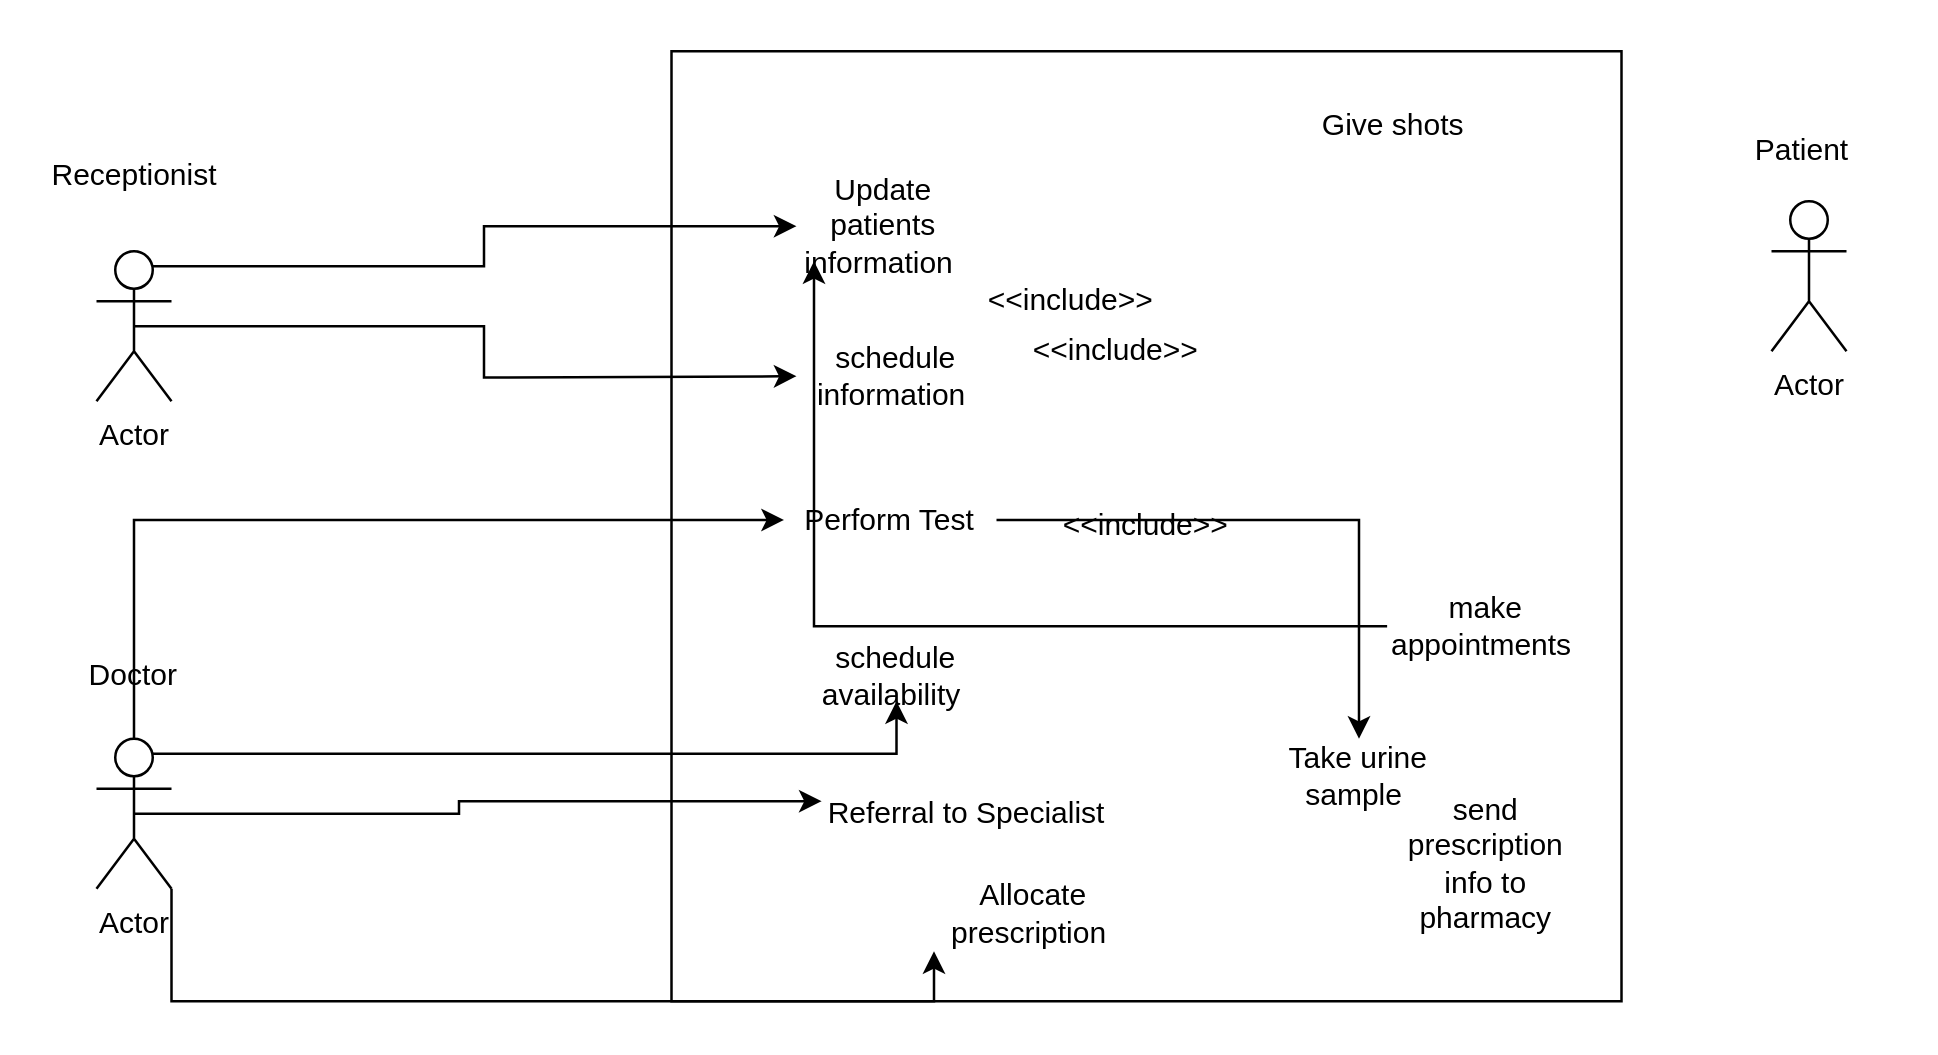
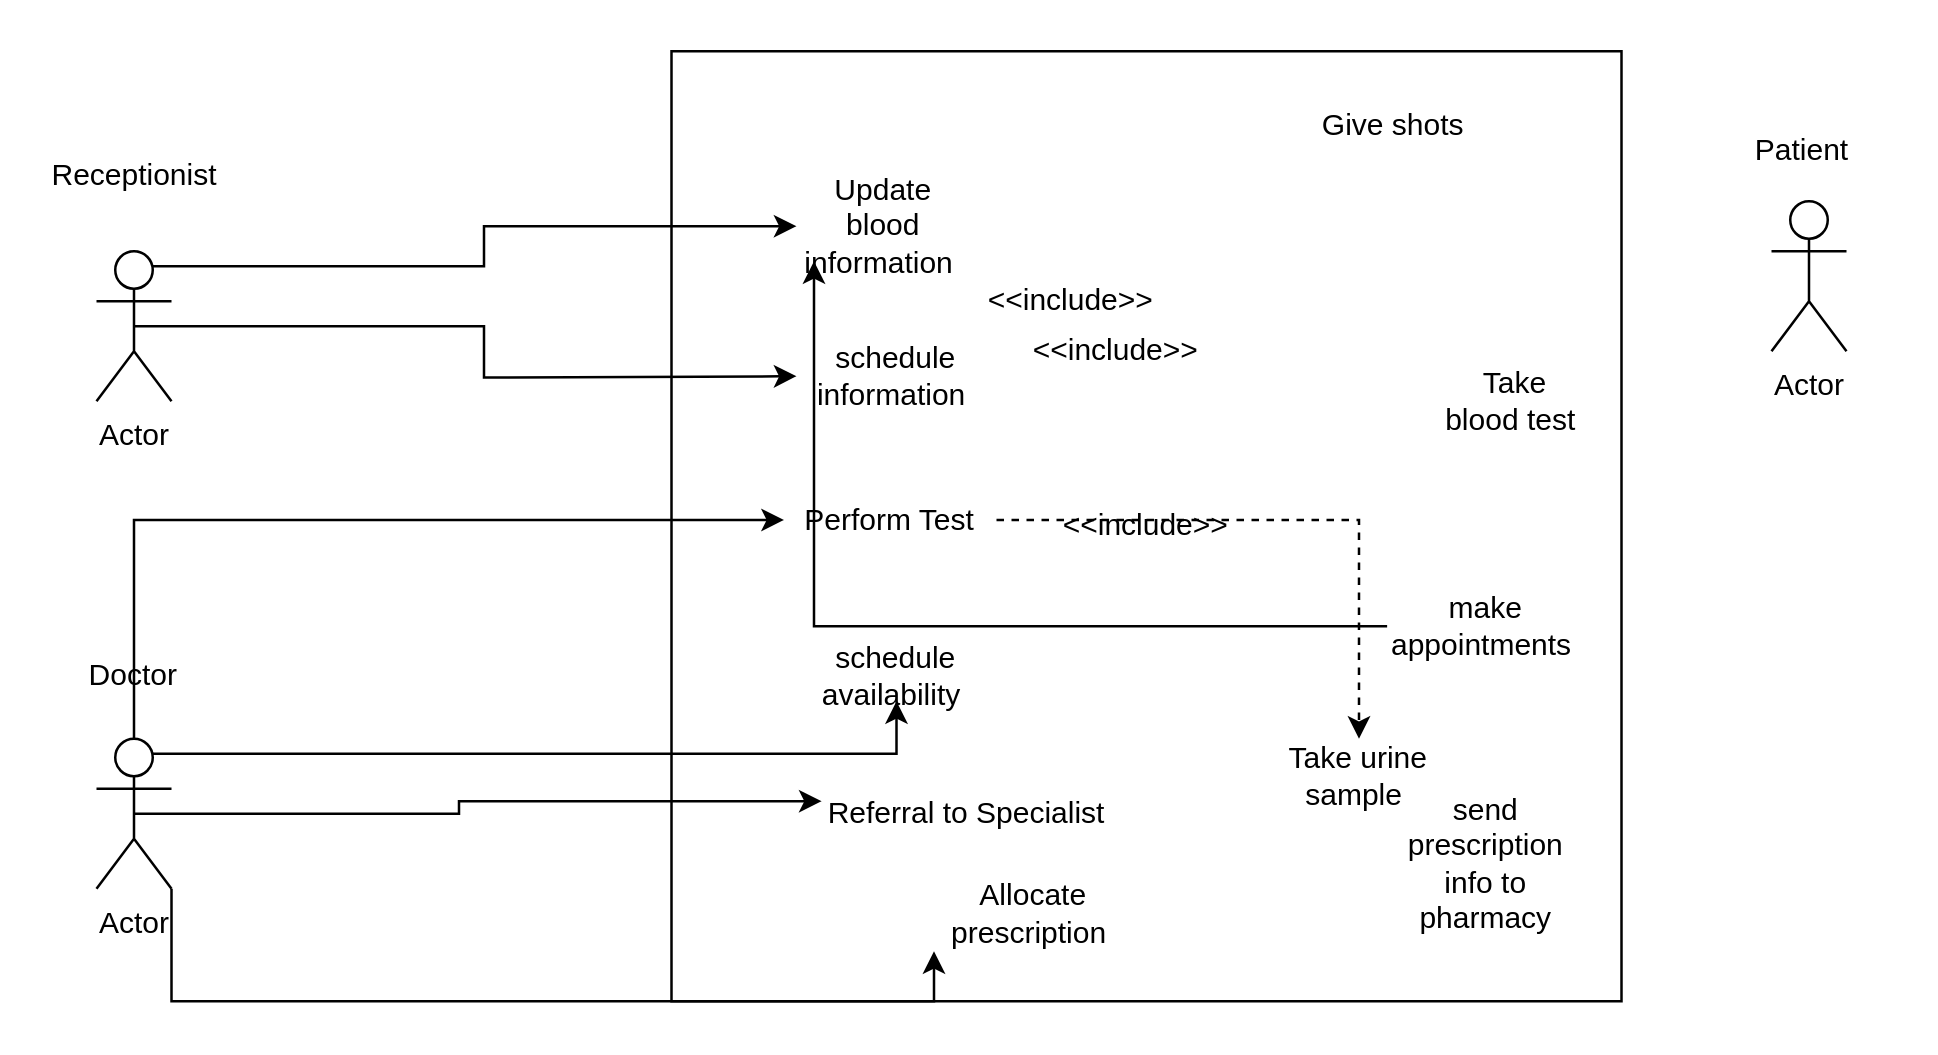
node "Update patients information": label "Update patients information" -> "Update blood information"
node "Take blood test": added
edge "Perform Test" -> "Take urine sample": style solid -> dashed
